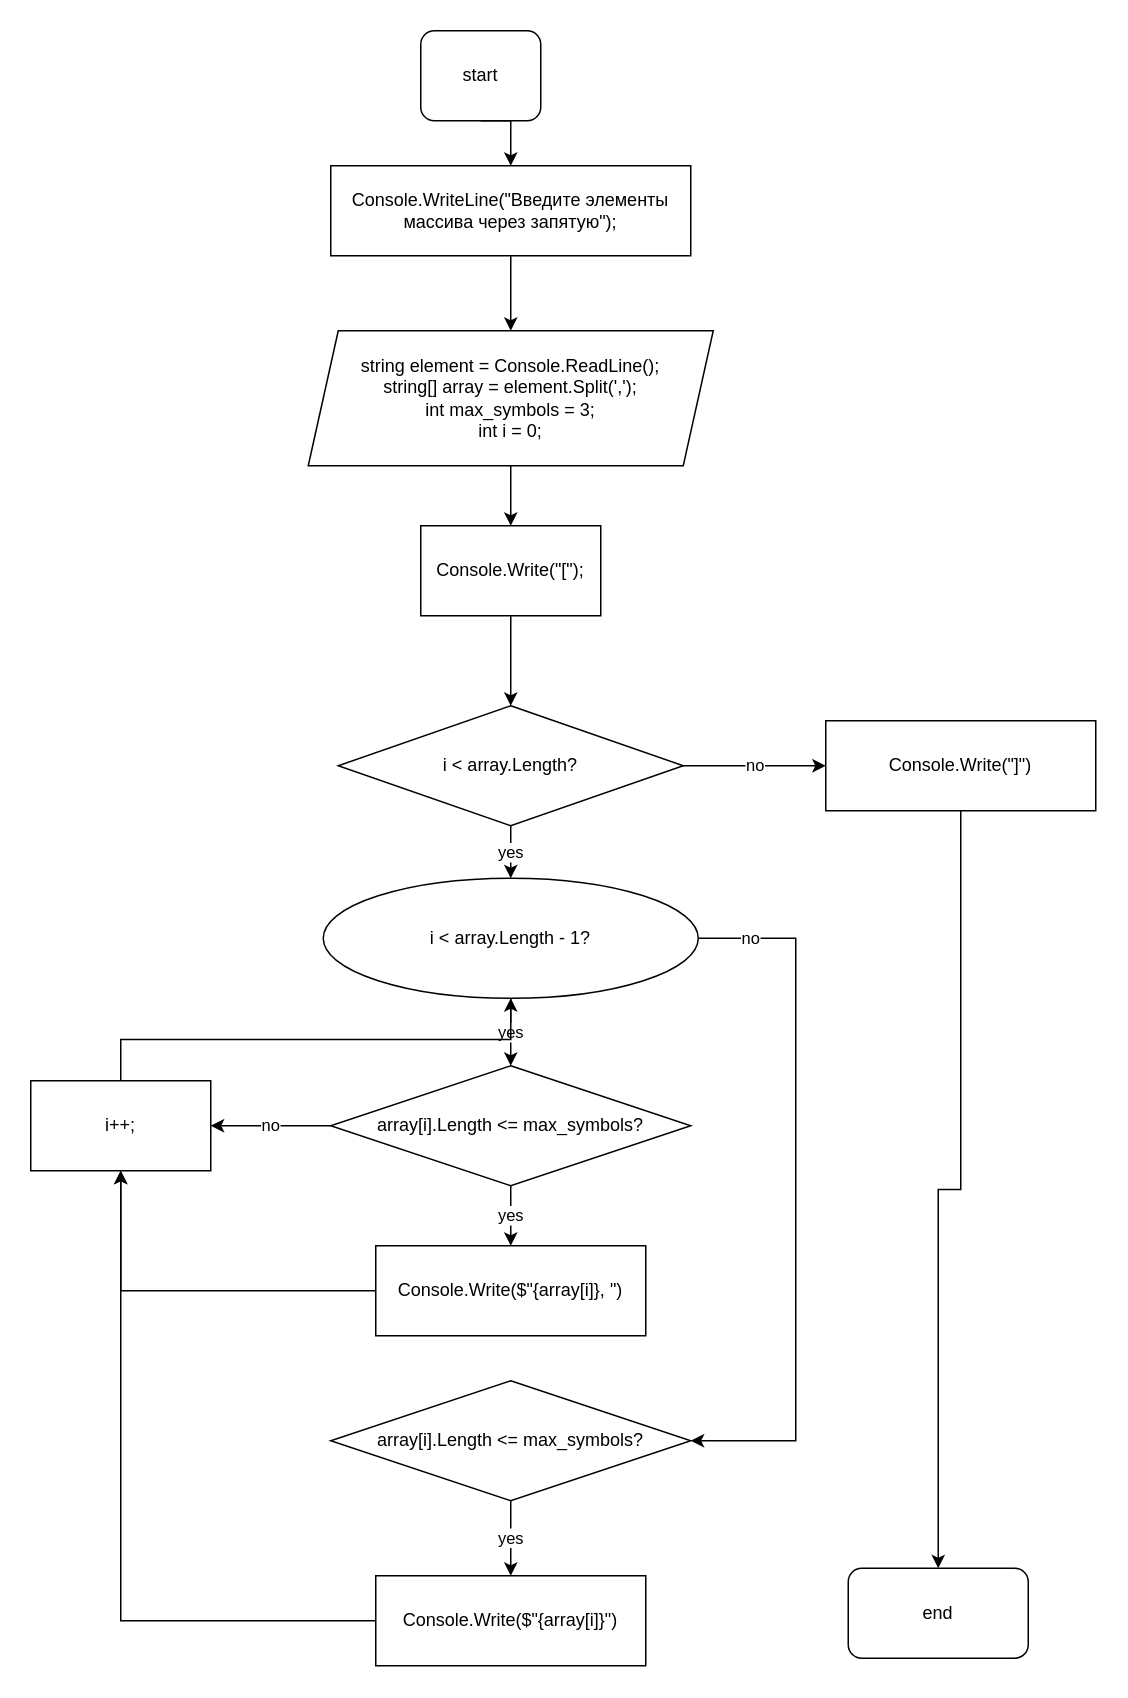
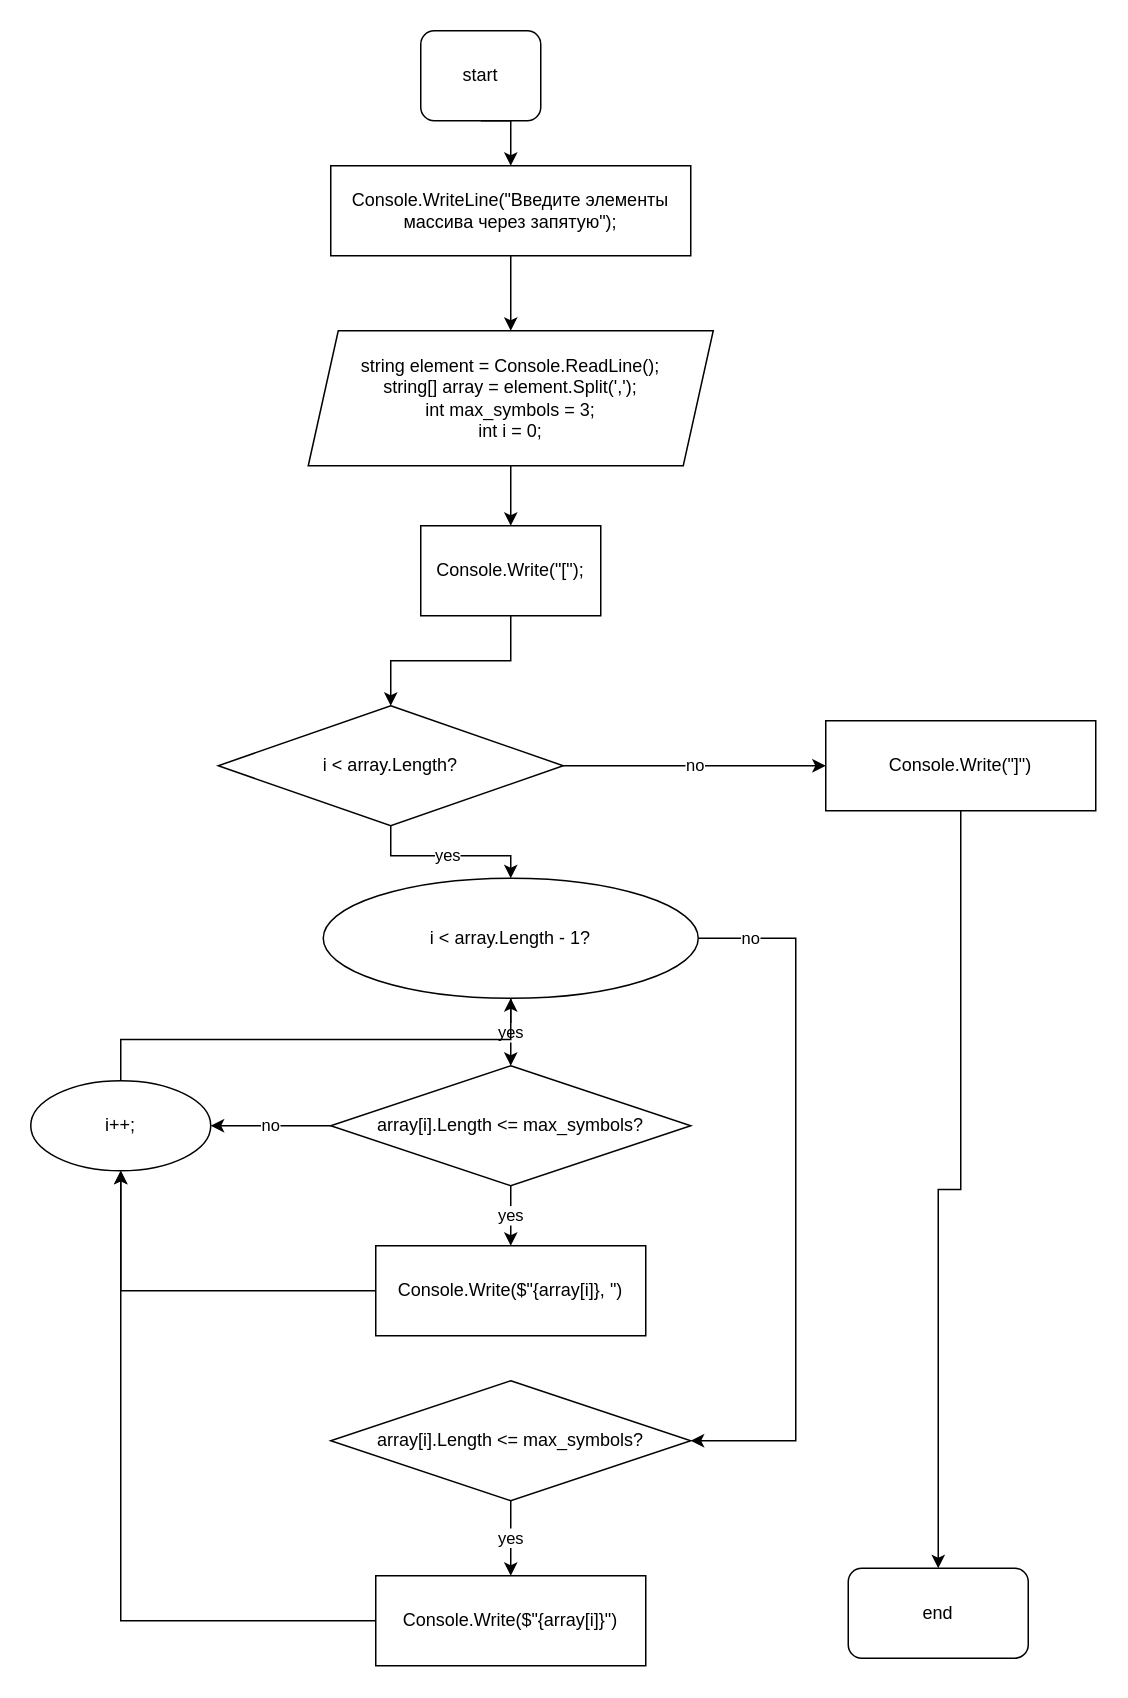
node "i < array.Length?": moved (511, 766) -> (391, 766)
node "i++;": shape rectangle -> ellipse
